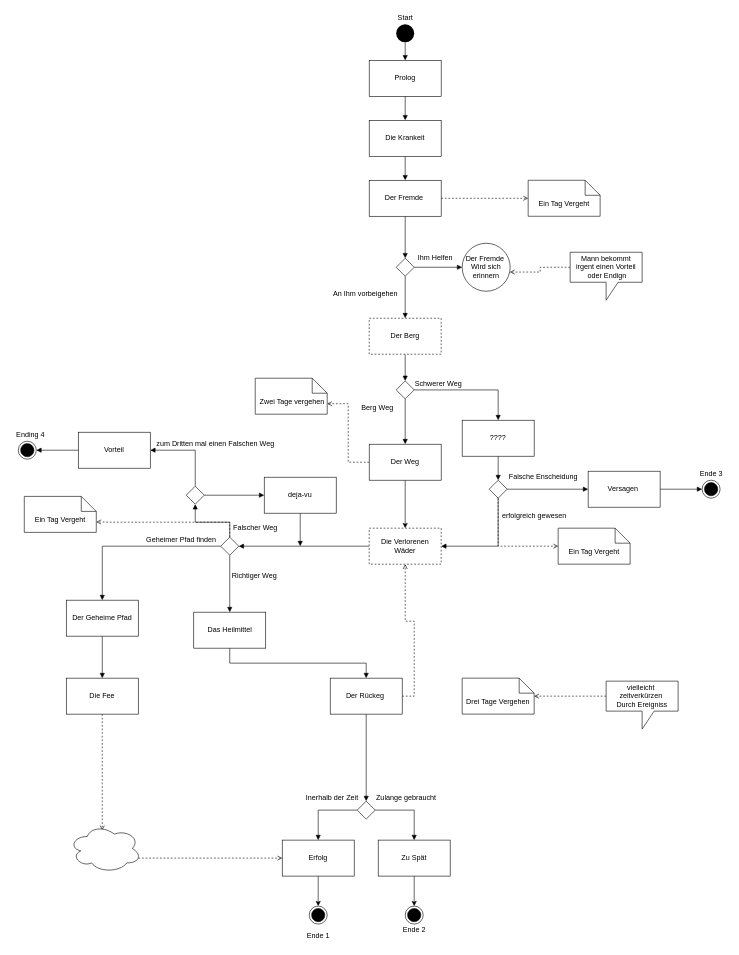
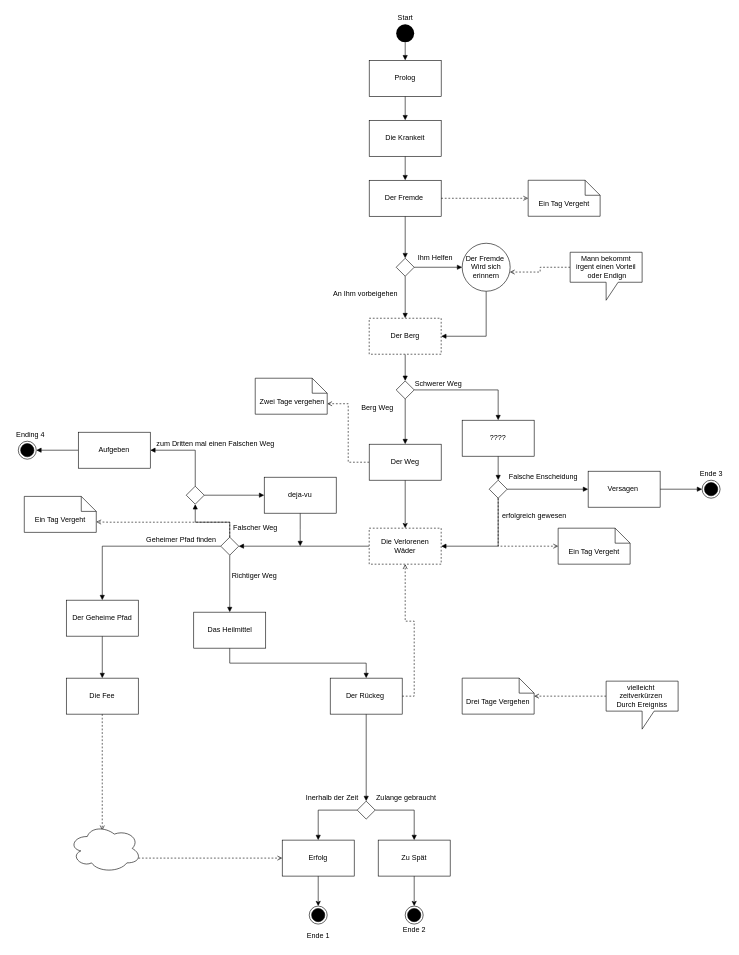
edge "Der Fremde Wird sich erinnern" -> "Der Berg": added
node "Vorteil": label "Vorteil" -> "Aufgeben"
